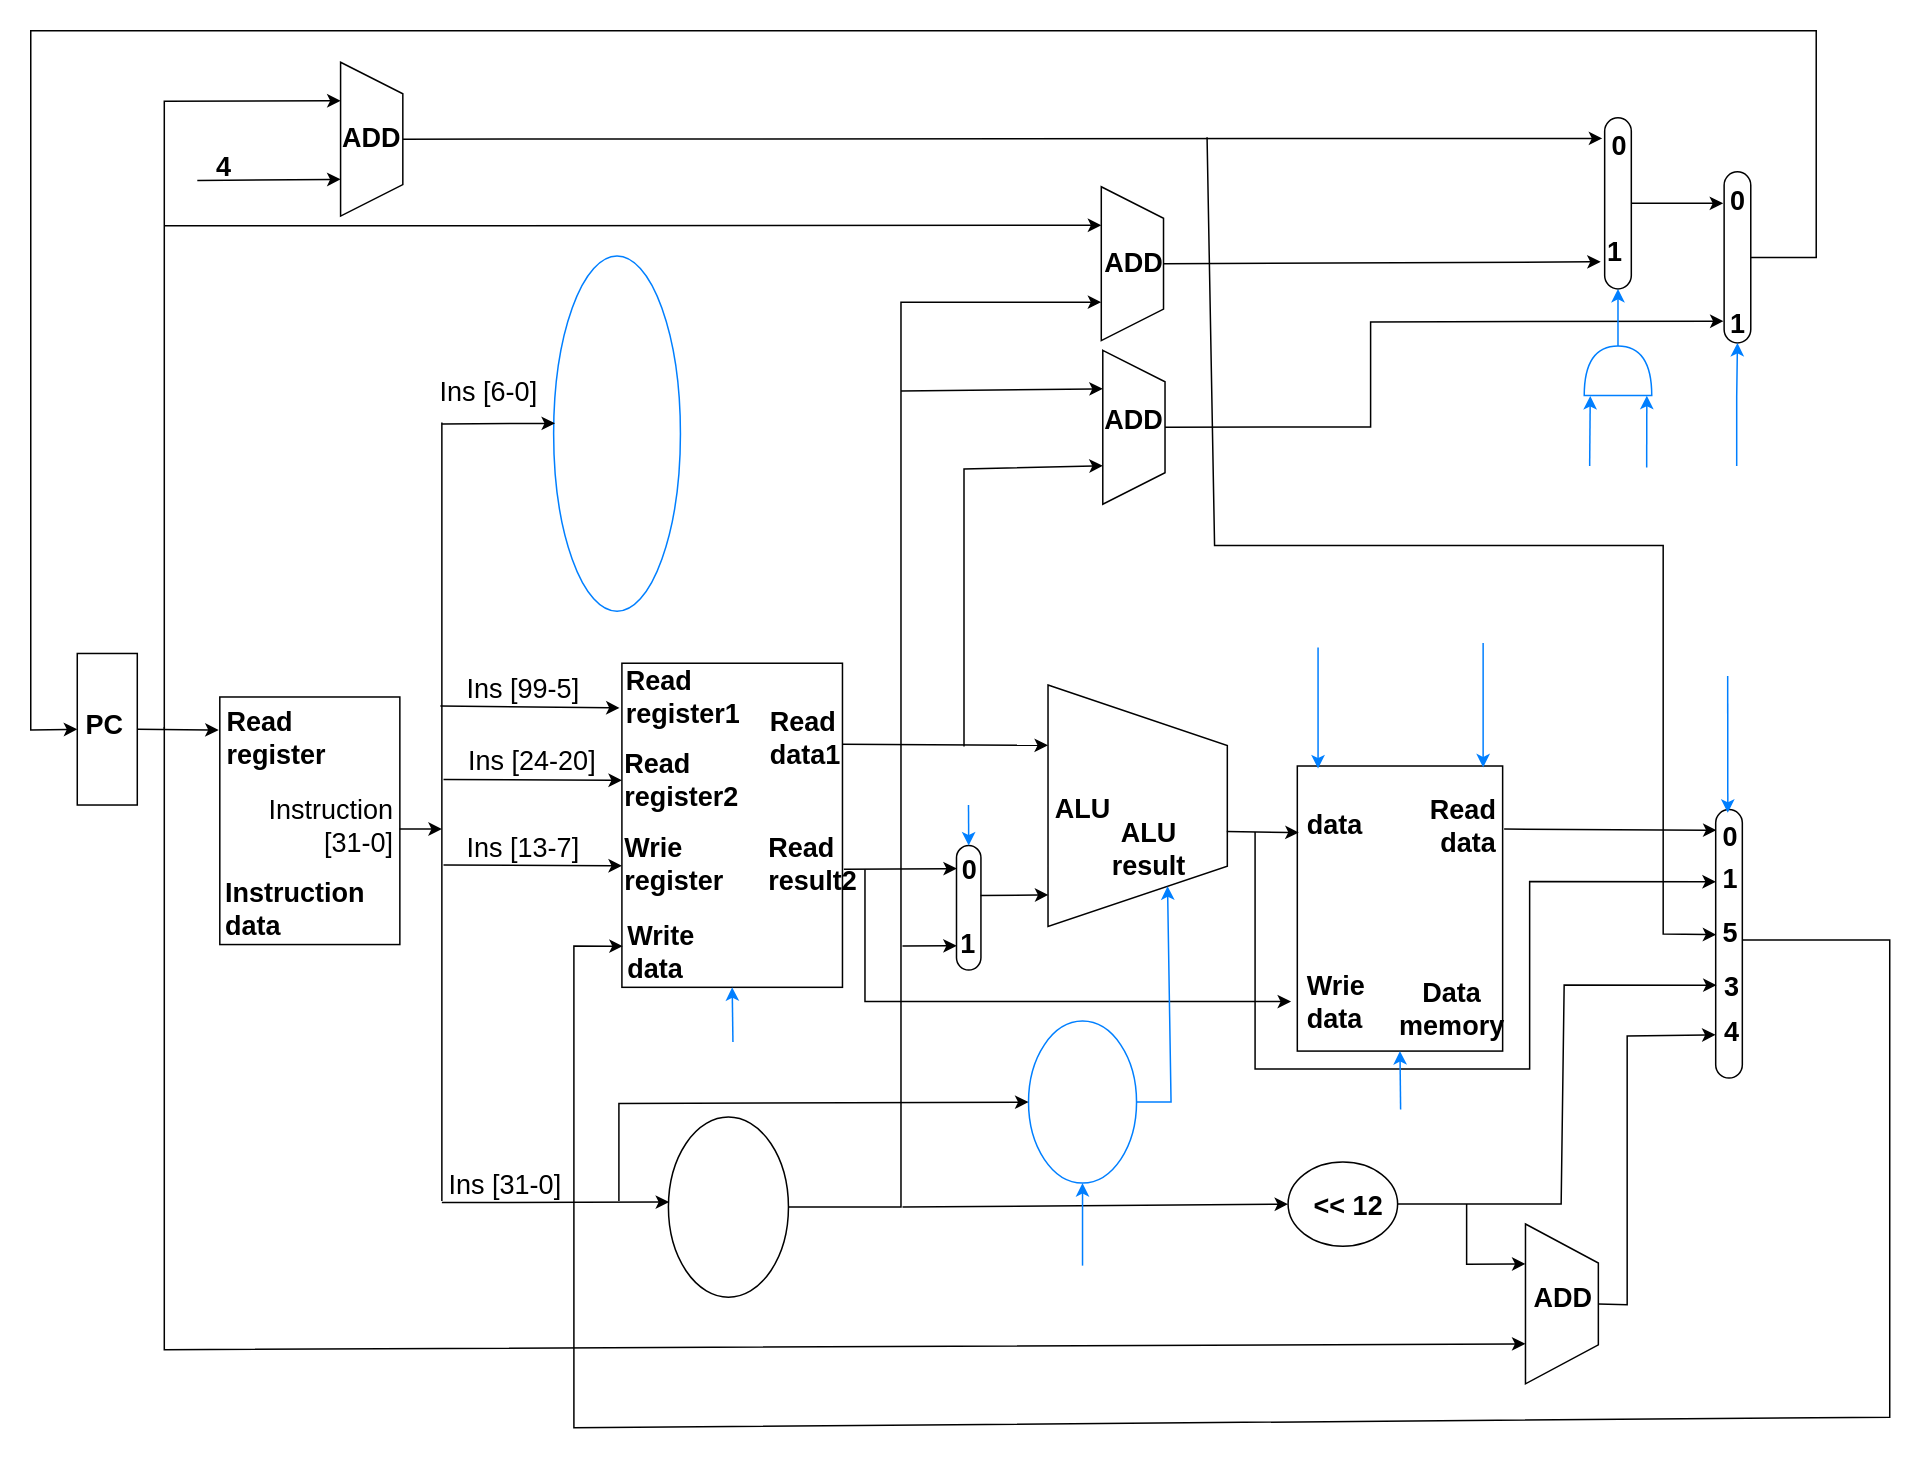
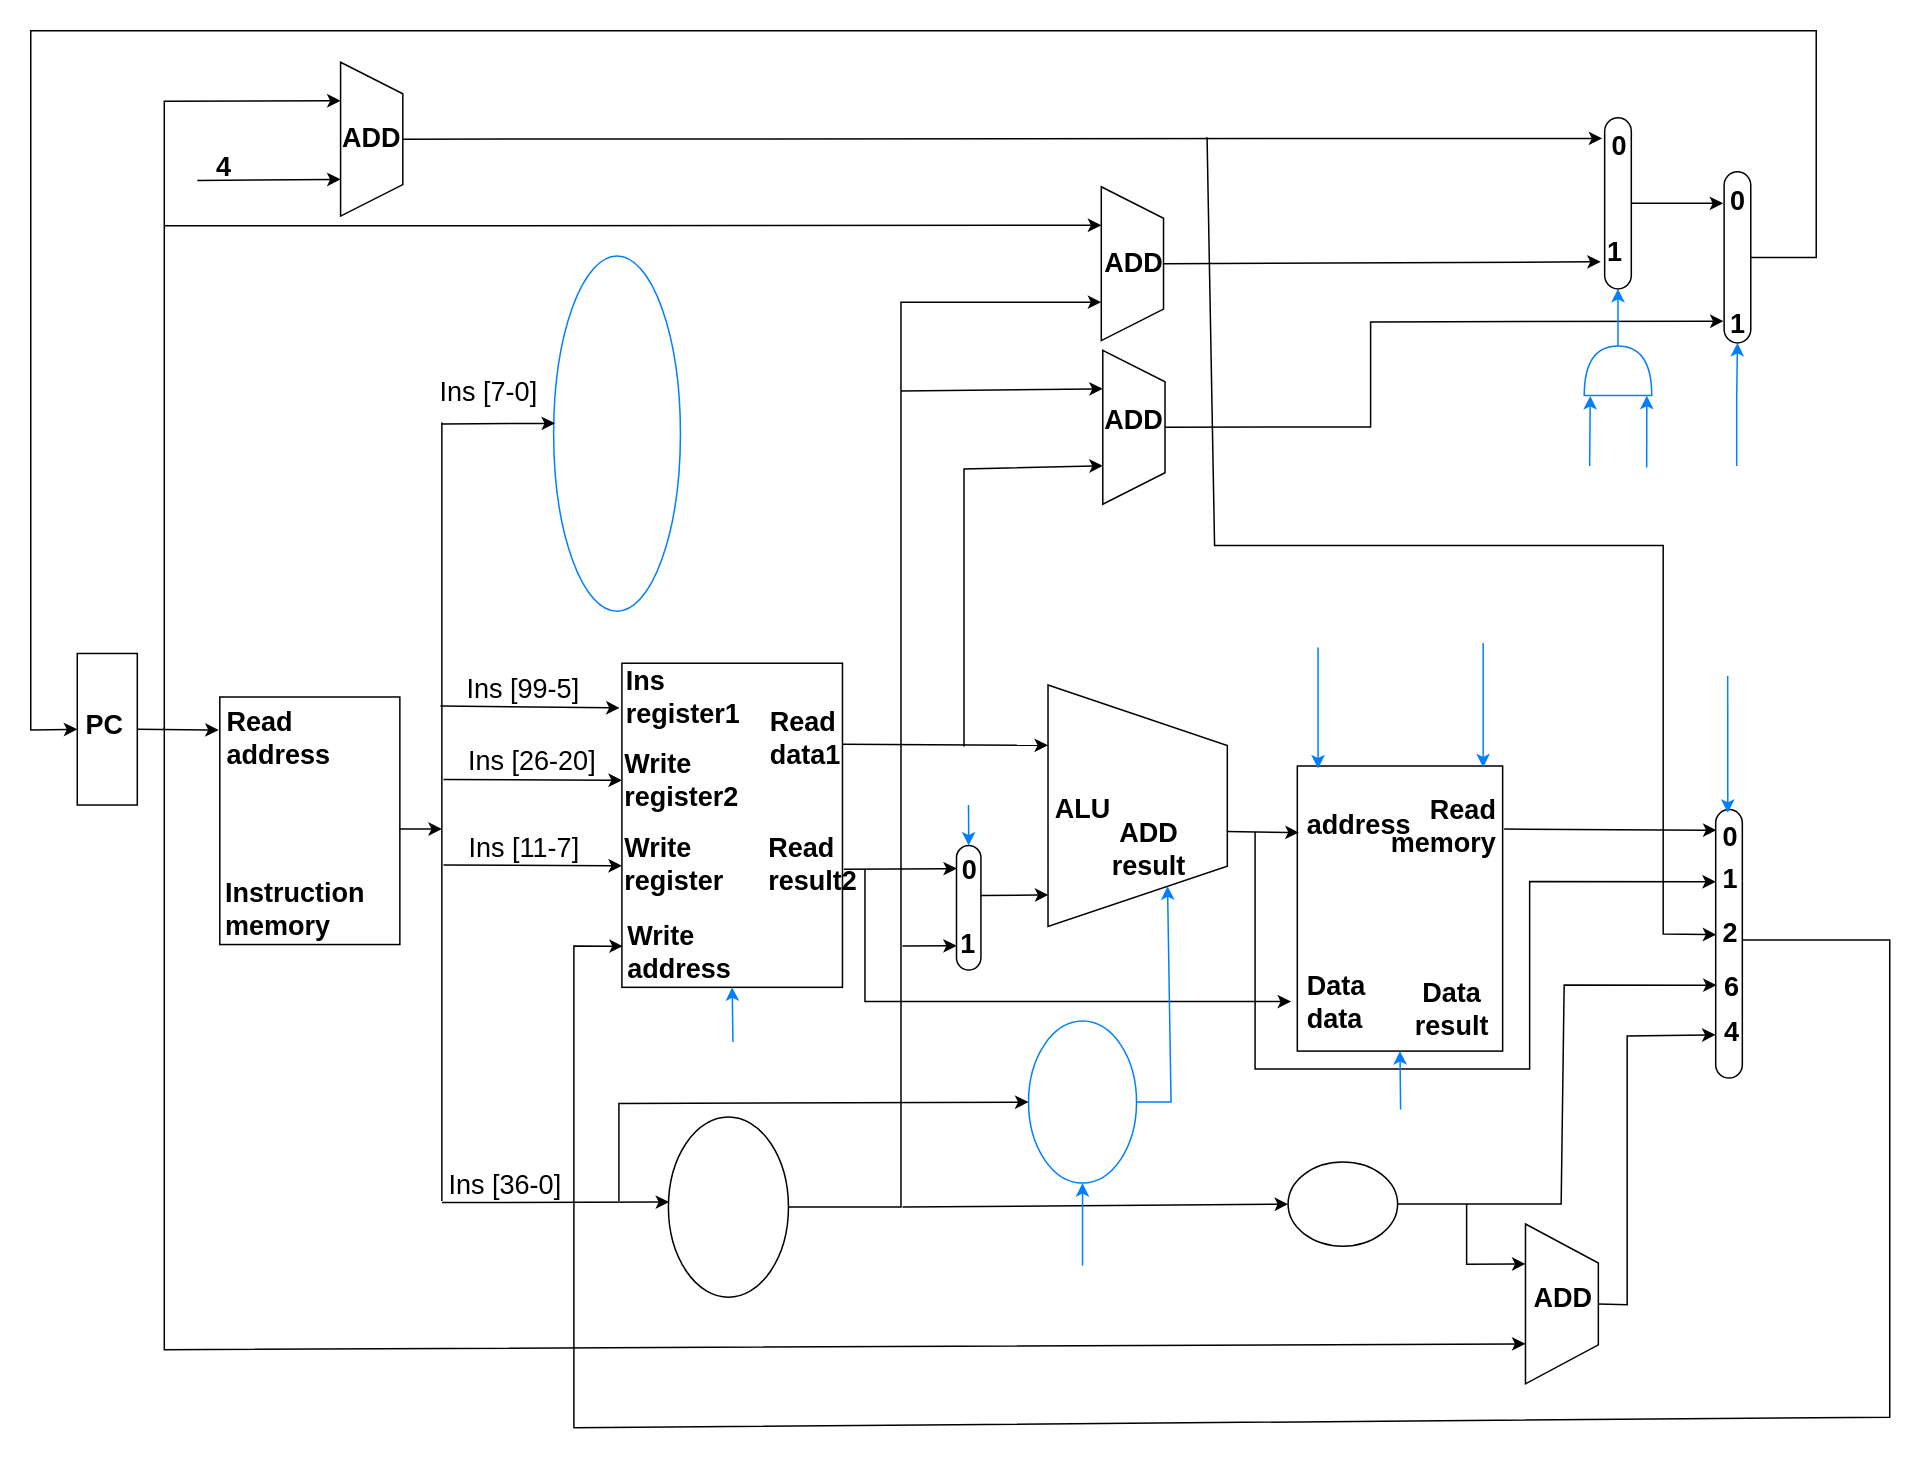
node "Ins [6-0]": label "Ins [6-0]" -> "Ins [7-0]"
node "Read register1": label "Read register1" -> "Ins register1"
node "Read register": label "Read register" -> "Read address"
node "Ins [24-20]": label "Ins [24-20]" -> "Ins [26-20]"
node "Read register2": label "Read register2" -> "Write register2"
node "data": label "data" -> "address"
node "Instruction [31-0]": removed
node "Read data": label "Read data" -> "Read memory"
node "Ins [13-7]": label "Ins [13-7]" -> "Ins [11-7]"
node "ALU result": label "ALU result" -> "ADD result"
node "Wrie register": label "Wrie register" -> "Write register"
node "Instruction data": label "Instruction data" -> "Instruction memory"
node "5": label "5" -> "2"
node "Write data": label "Write data" -> "Write address"
node "3": label "3" -> "6"
node "Wrie data": label "Wrie data" -> "Data data"
node "Data memory": label "Data memory" -> "Data result"
node "Ins [31-0]": label "Ins [31-0]" -> "Ins [36-0]"
node "<< 12": removed
